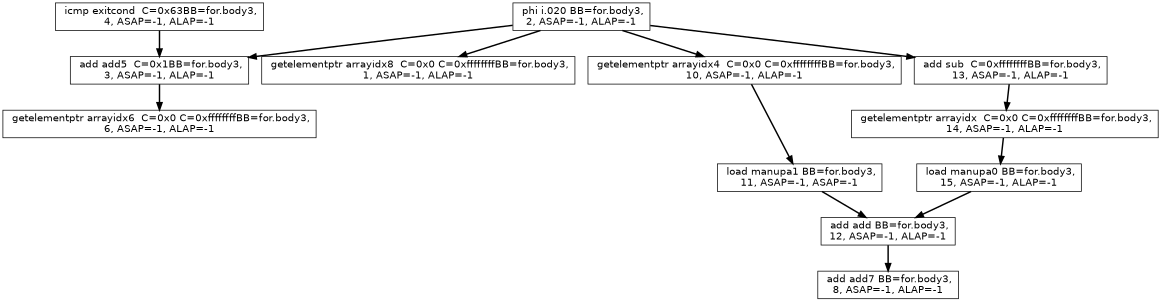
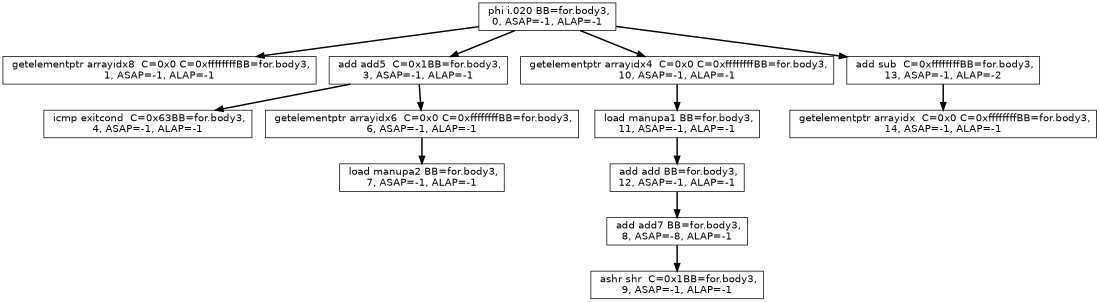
node "phi i.020 BB=for.body3, 2, ASAP=-1, ALAP=-1": label "phi i.020 BB=for.body3, 2, ASAP=-1, ALAP=-1" -> "phi i.020 BB=for.body3, 0, ASAP=-1, ALAP=-1"
edge "icmp exitcond  C=0x63BB=for.body3, 4, ASAP=-1, ALAP=-1" -> "add add5  C=0x1BB=for.body3, 3, ASAP=-1, ALAP=-1": reversed
node "add sub  C=0xffffffffBB=for.body3, 13, ASAP=-1, ALAP=-1": label "add sub  C=0xffffffffBB=for.body3, 13, ASAP=-1, ALAP=-1" -> "add sub  C=0xffffffffBB=for.body3, 13, ASAP=-1, ALAP=-2"
node "load manupa2 BB=for.body3, 7, ASAP=-1, ALAP=-1": added
node "load manupa1 BB=for.body3, 11, ASAP=-1, ASAP=-1": label "load manupa1 BB=for.body3, 11, ASAP=-1, ASAP=-1" -> "load manupa1 BB=for.body3, 11, ASAP=-1, ALAP=-1"
node "load manupa0 BB=for.body3, 15, ASAP=-1, ALAP=-1": removed
node "ashr shr  C=0x1BB=for.body3, 9, ASAP=-1, ALAP=-1": added
node "add add7 BB=for.body3, 8, ASAP=-1, ALAP=-1": label "add add7 BB=for.body3, 8, ASAP=-1, ALAP=-1" -> "add add7 BB=for.body3, 8, ASAP=-8, ALAP=-1"
